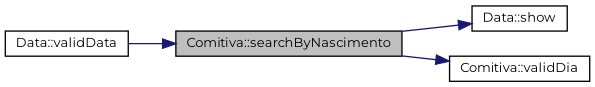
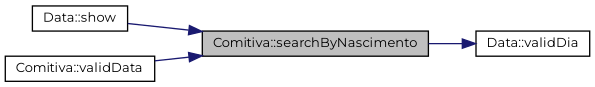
edge "Comitiva::searchByNascimento" -> "Data::show": reversed
node "Data::validData": label "Data::validData" -> "Comitiva::validData"
node "Comitiva::validDia": label "Comitiva::validDia" -> "Data::validDia"
